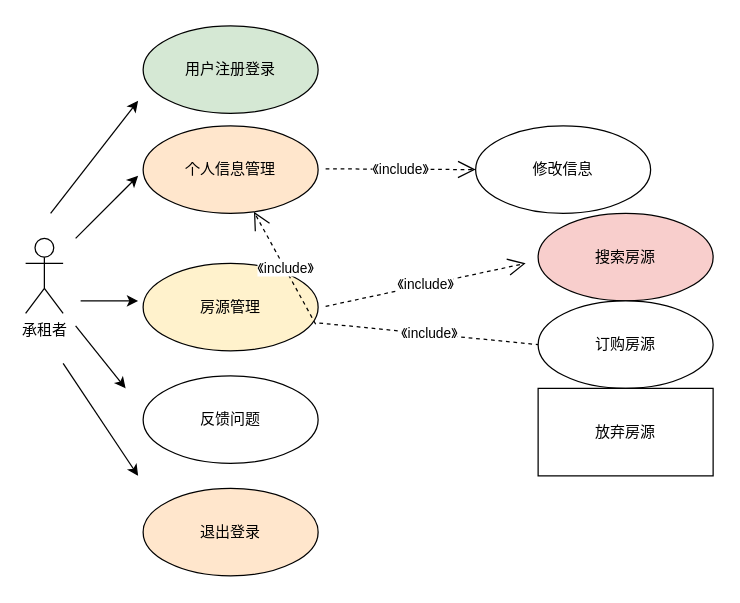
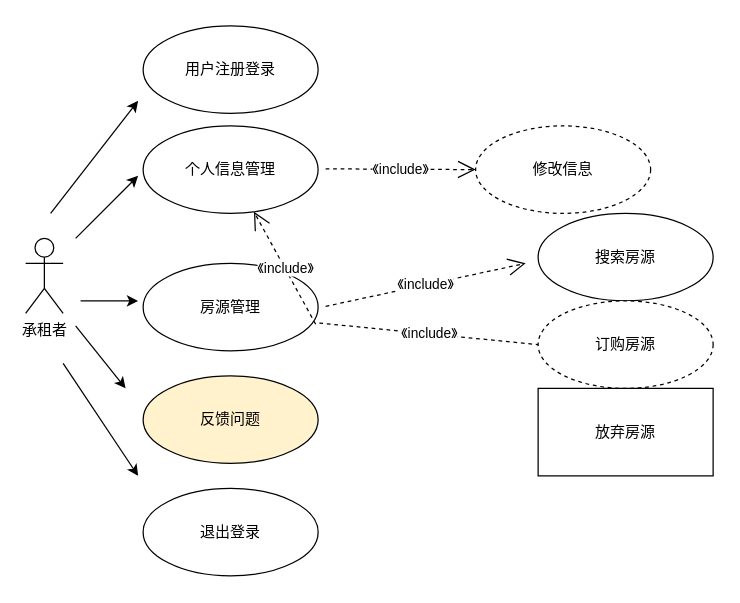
node "用户注册登录": fillcolor #d5e8d4 -> #ffffff
node "个人信息管理": fillcolor #ffe6cc -> #ffffff
node "修改信息": style solid -> dashed
node "搜索房源": fillcolor #f8cecc -> #ffffff
node "房源管理": fillcolor #fff2cc -> #ffffff
node "订购房源": style solid -> dashed
node "反馈问题": fillcolor #ffffff -> #fff2cc
node "退出登录": fillcolor #ffe6cc -> #ffffff
